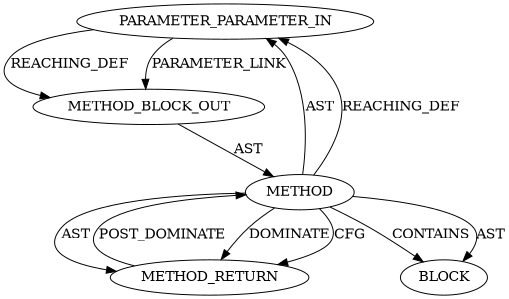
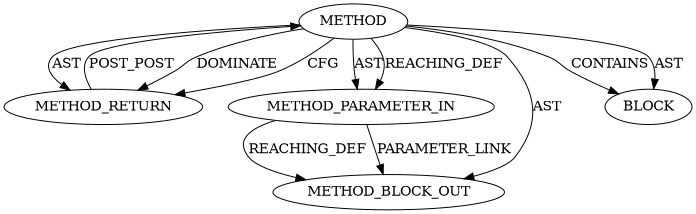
node "PARAMETER_PARAMETER_IN": label "PARAMETER_PARAMETER_IN" -> "METHOD_PARAMETER_IN"
edge "METHOD_BLOCK_OUT" -> "METHOD": reversed
edge "METHOD_RETURN" -> "METHOD": label "POST_DOMINATE" -> "POST_POST"
